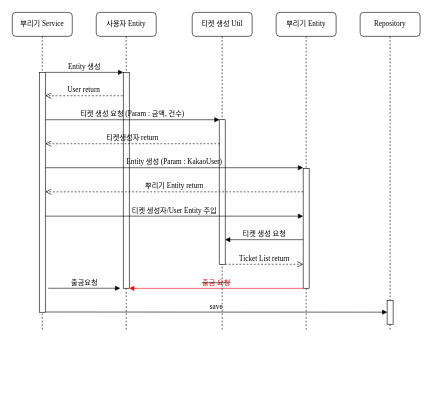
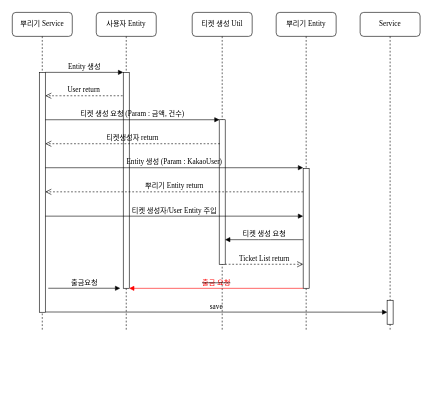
node "Repository": label "Repository" -> "Service"
